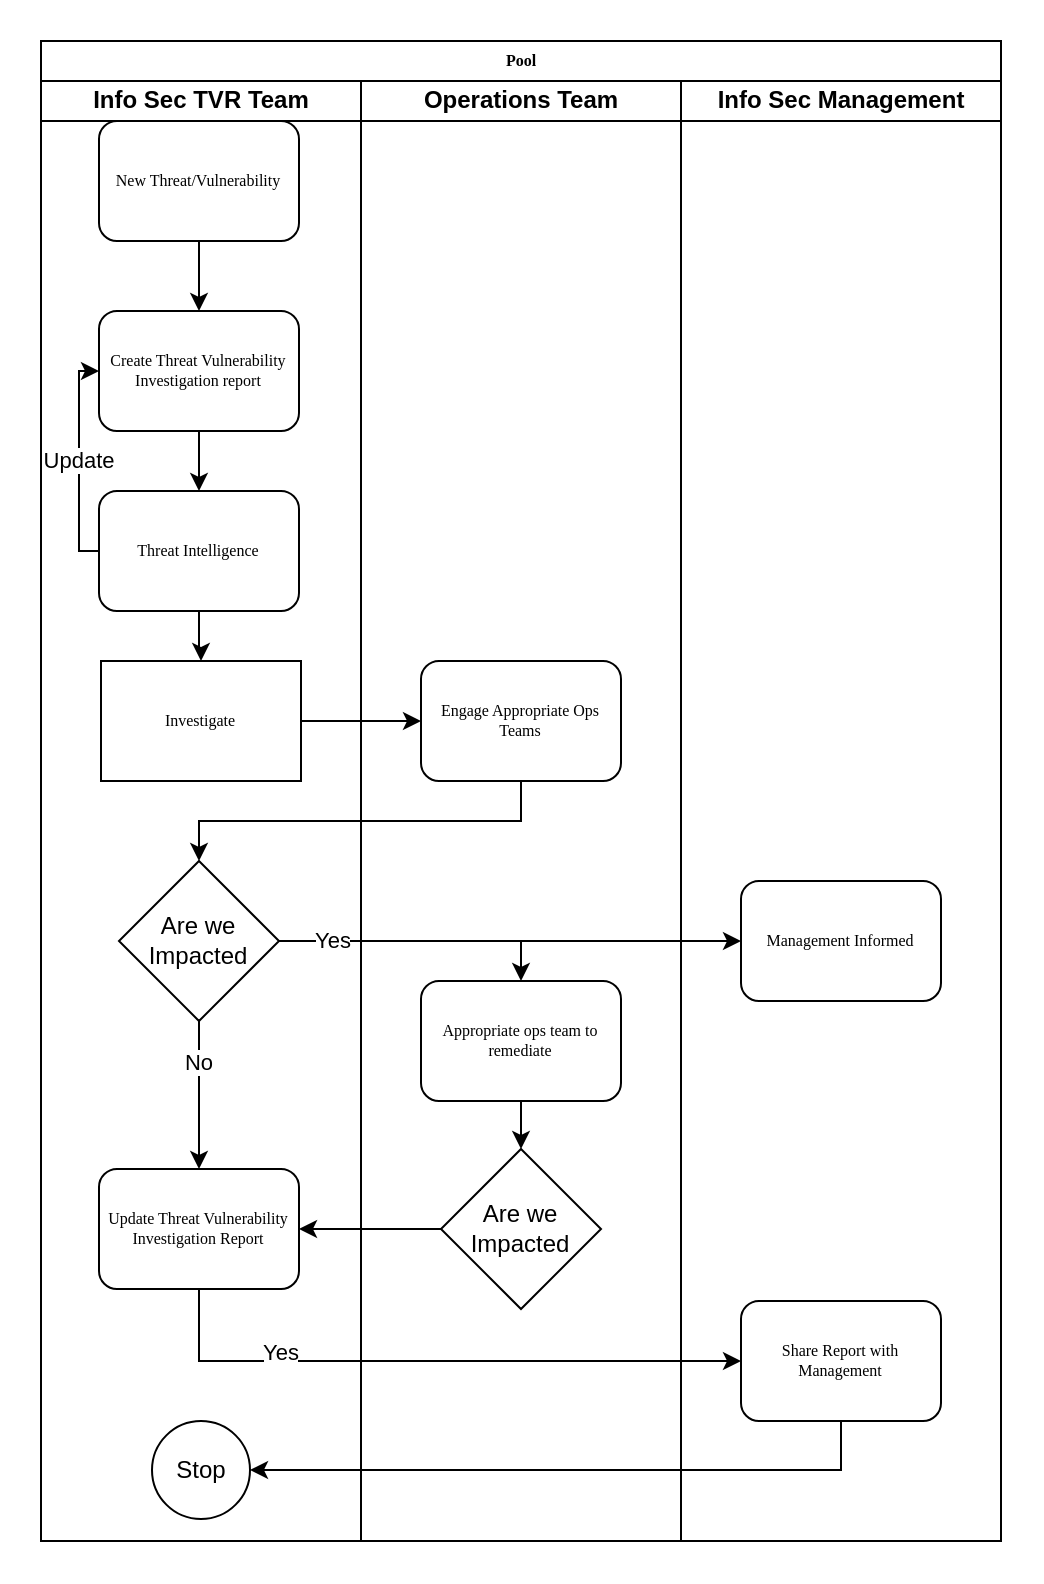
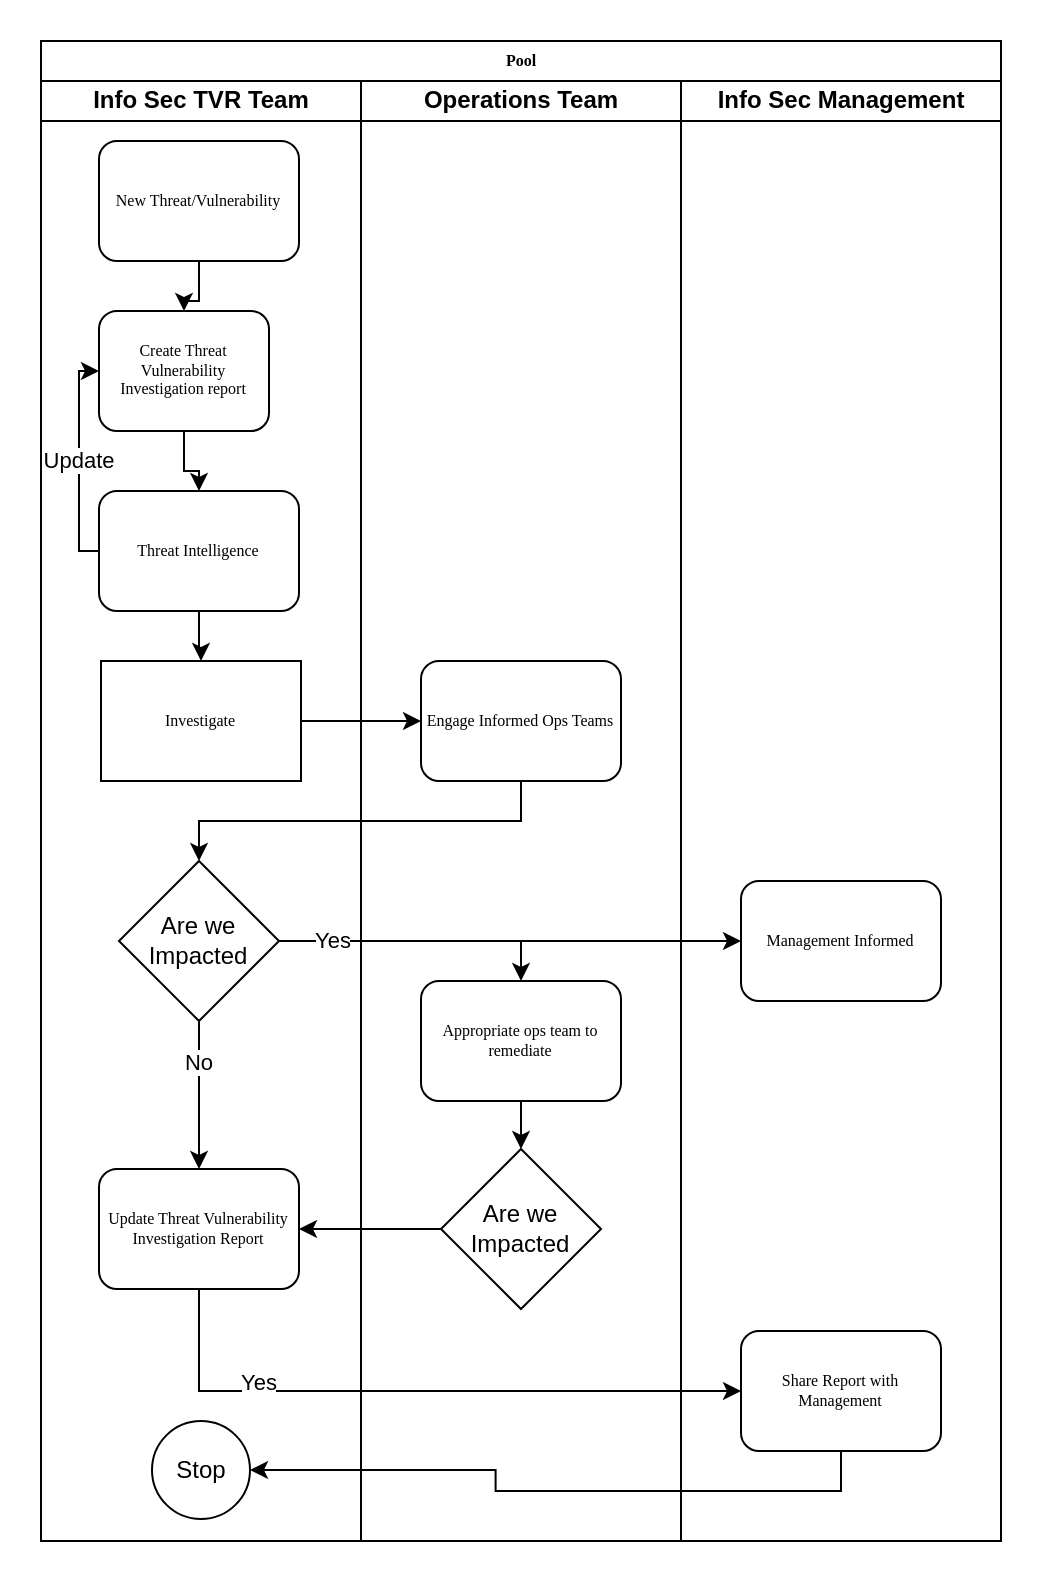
node "New Threat/Vulnerability": moved (199, 181) -> (199, 201)
node "Create Threat Vulnerability Investigation report": size 200x120 -> 170x120
node "Engage Appropriate Ops Teams": label "Engage Appropriate Ops Teams" -> "Engage Informed Ops Teams"
node "Share Report with Management": moved (841, 1361) -> (841, 1391)
